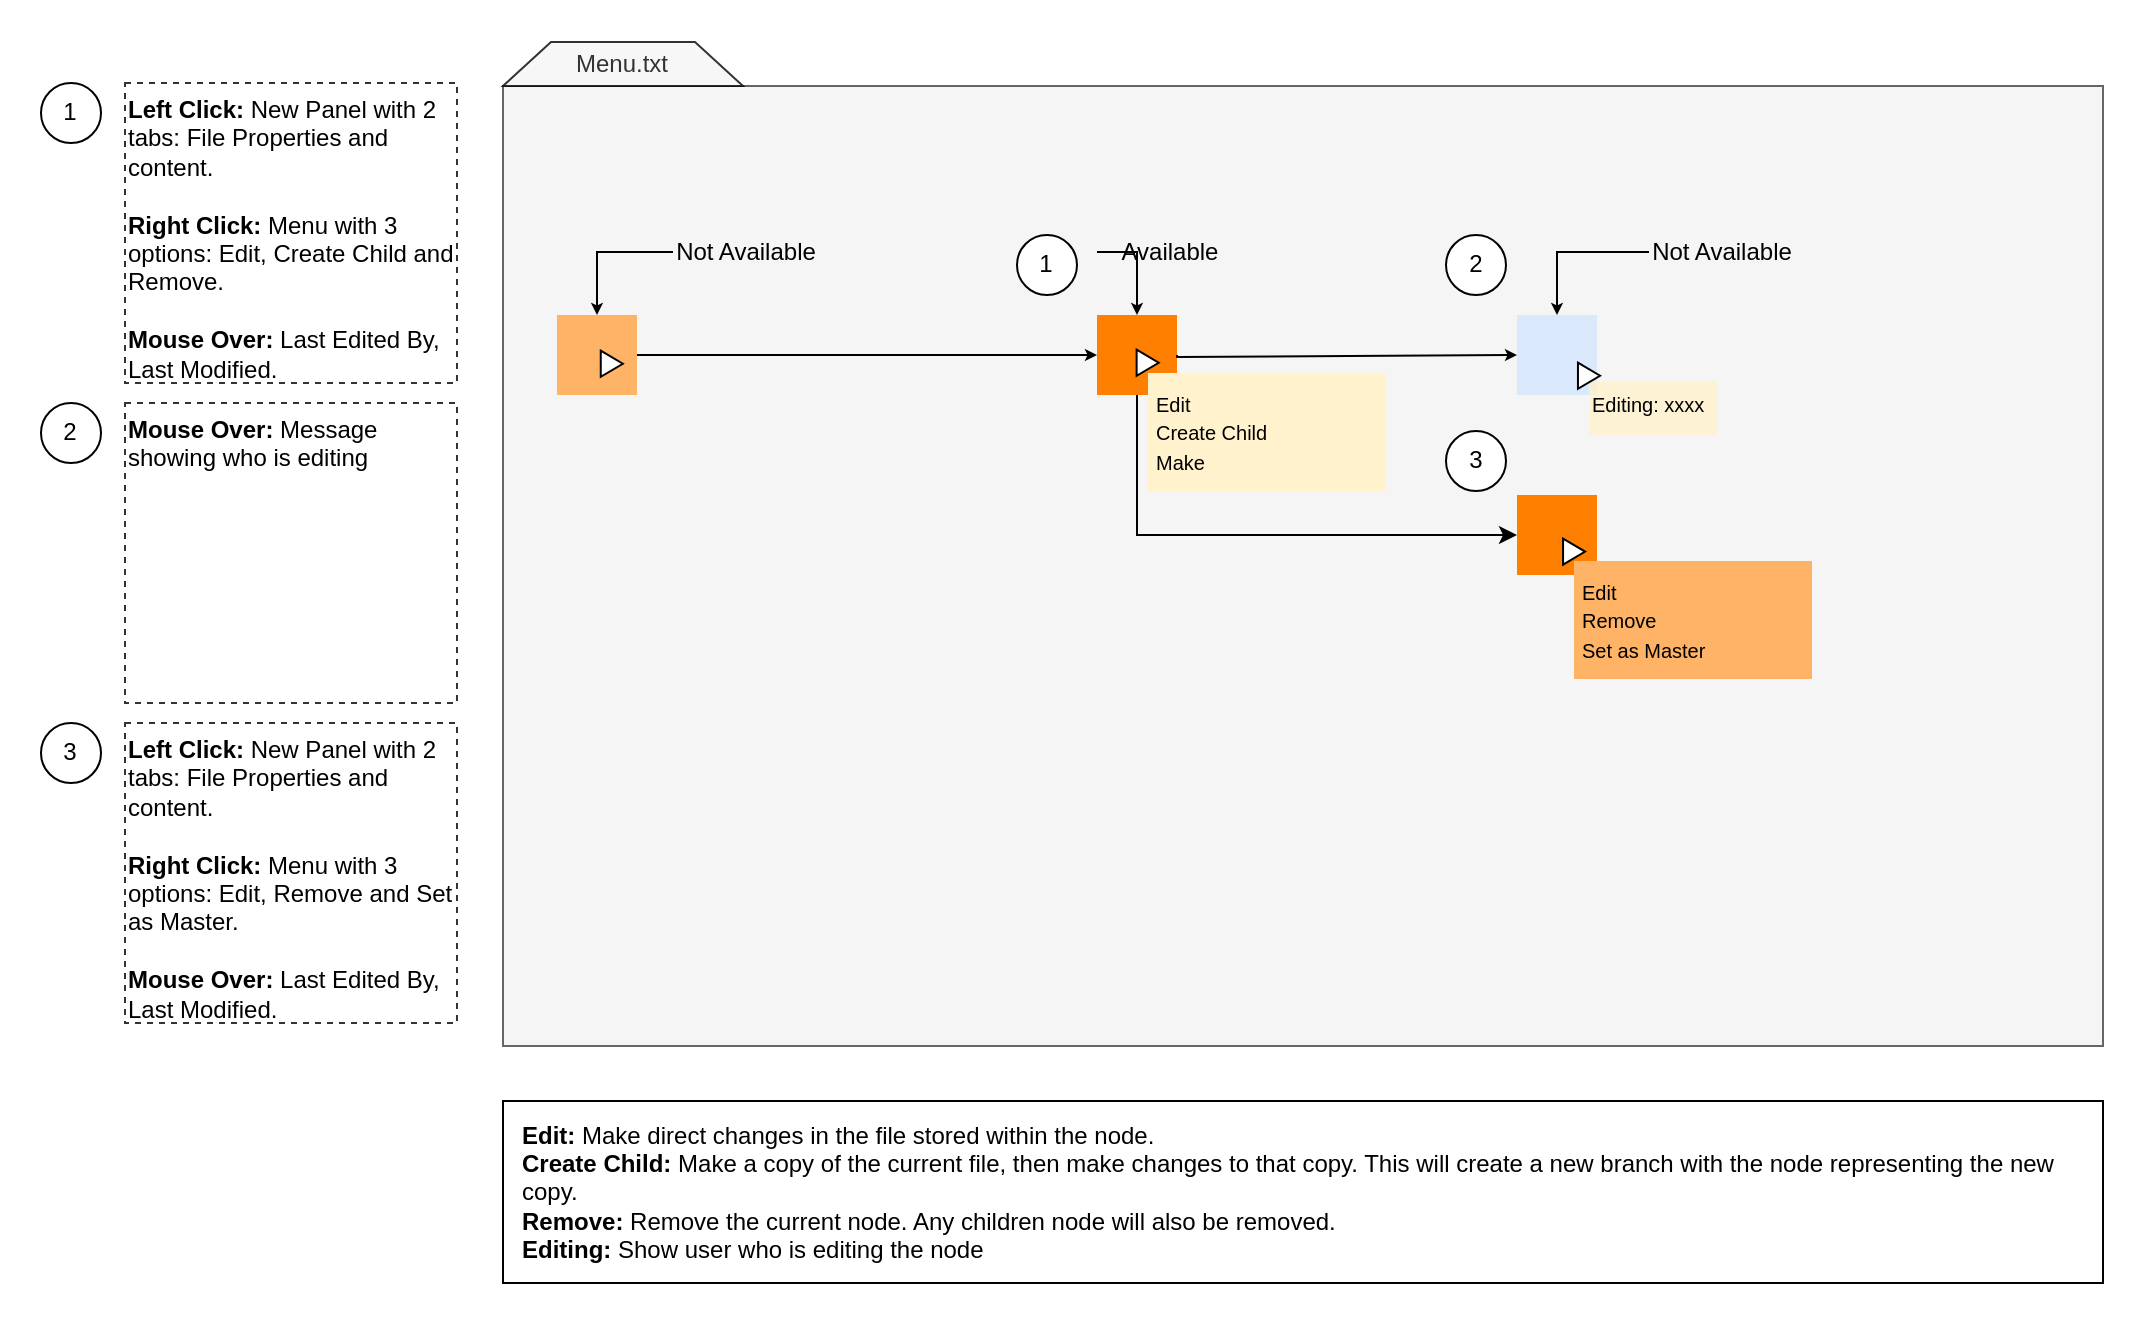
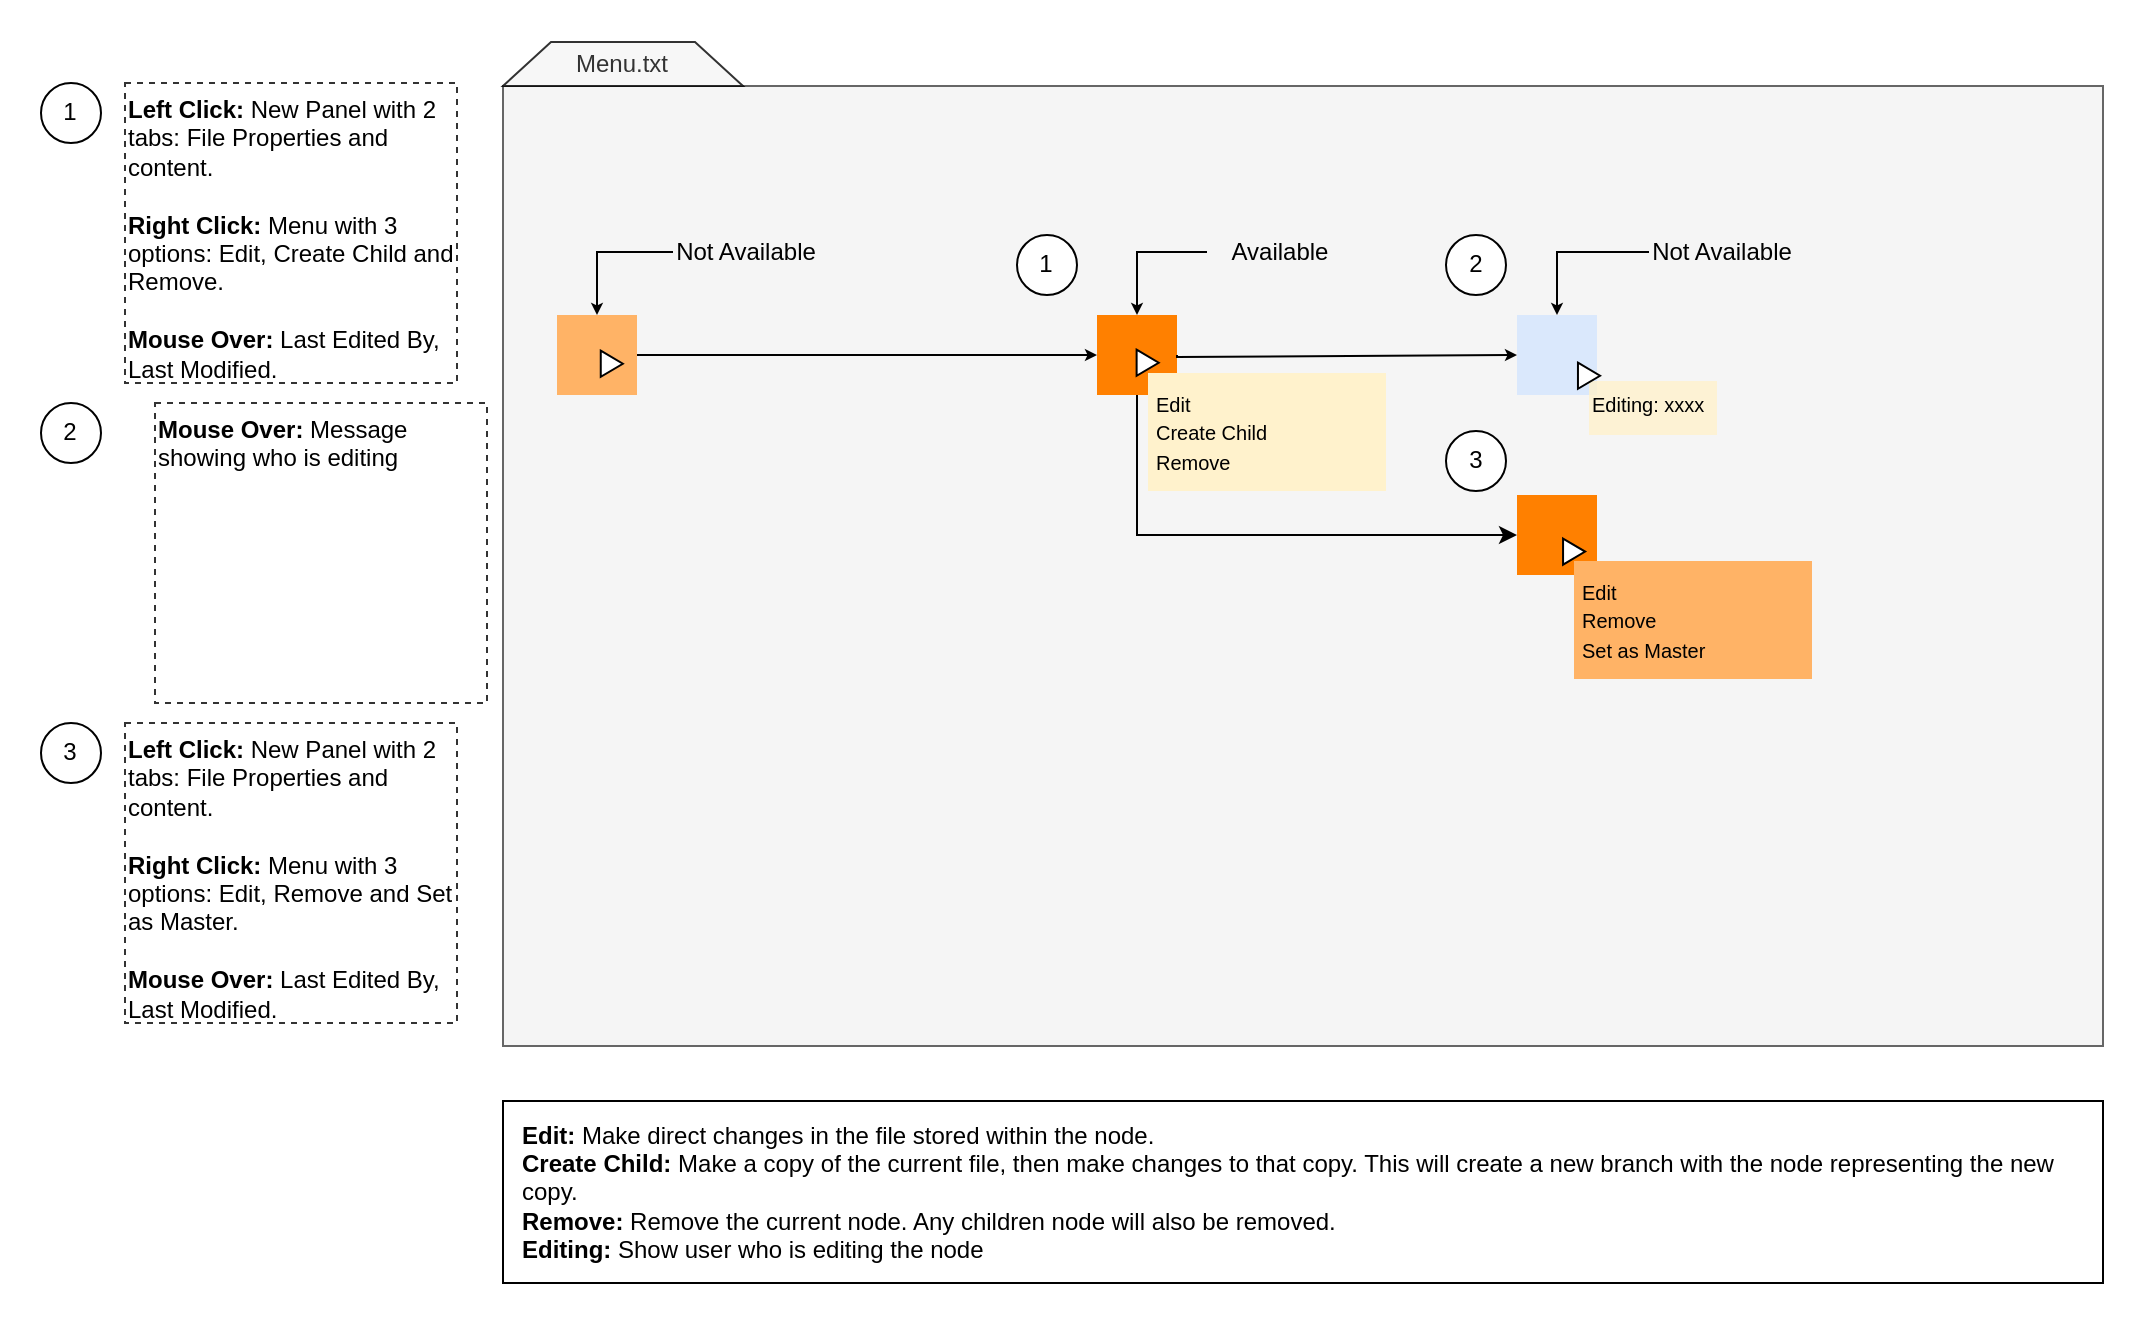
node "Available": moved (1171, 252) -> (1281, 252)
node "Edit Create Child Make": label "Edit Create Child Make" -> "Edit Create Child Remove"
node "Mouse Over: Message showing who is editing": moved (291, 553) -> (321, 553)
